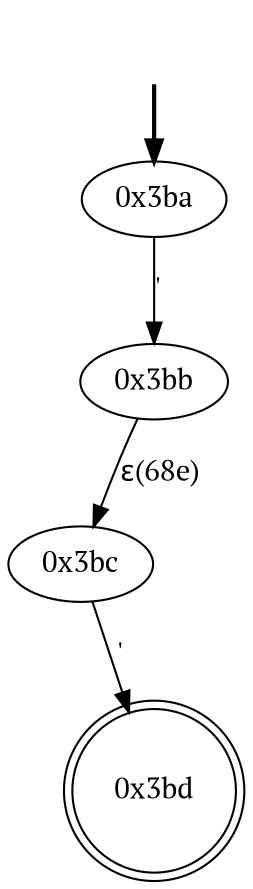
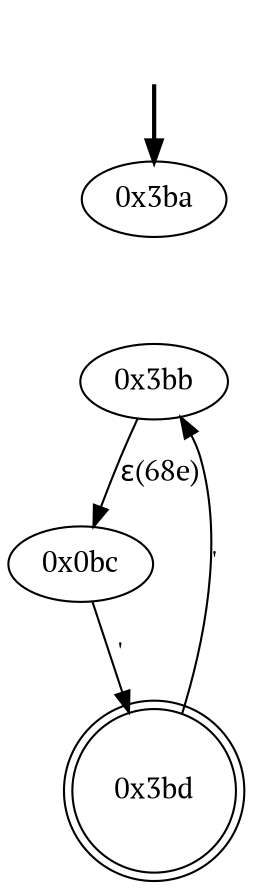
edge "0x3ba" -> "0x3bb": now "0x3bd" -> "0x3bb"
node "0x3bc": label "0x3bc" -> "0x0bc"
